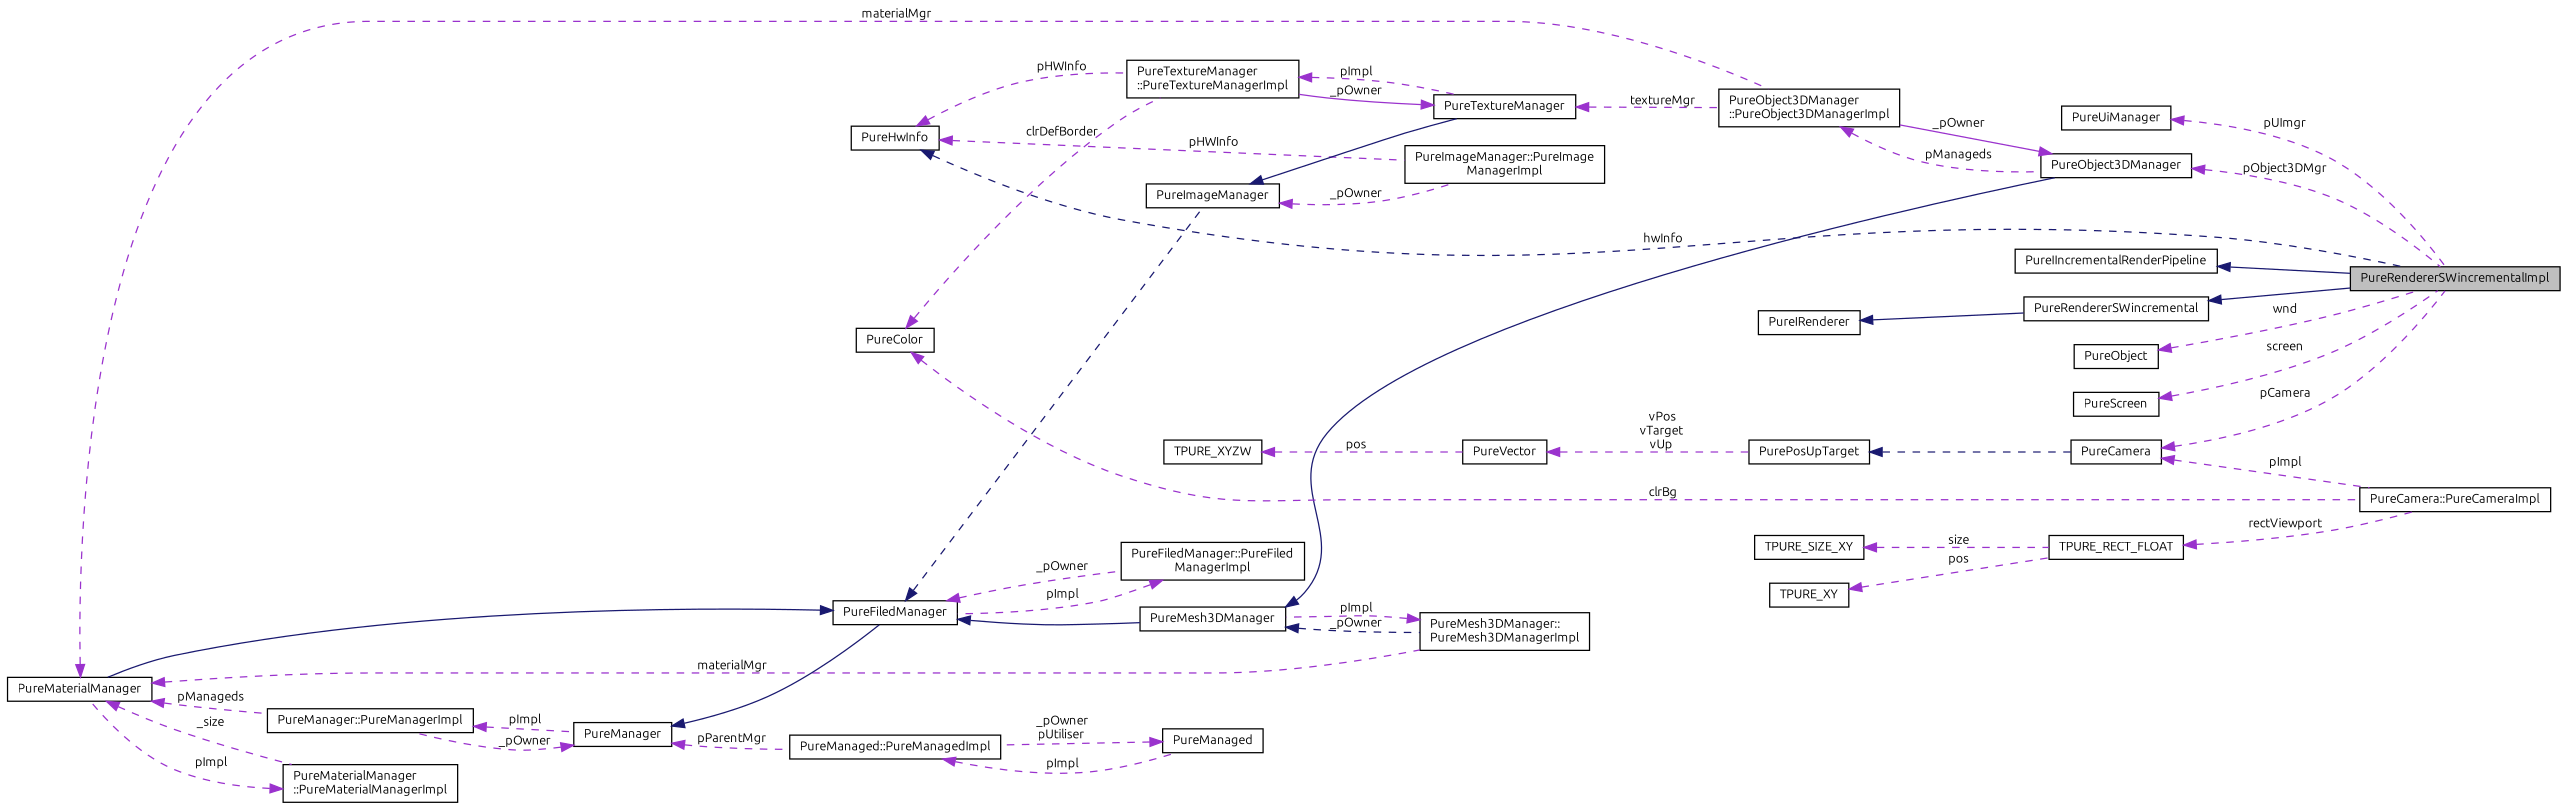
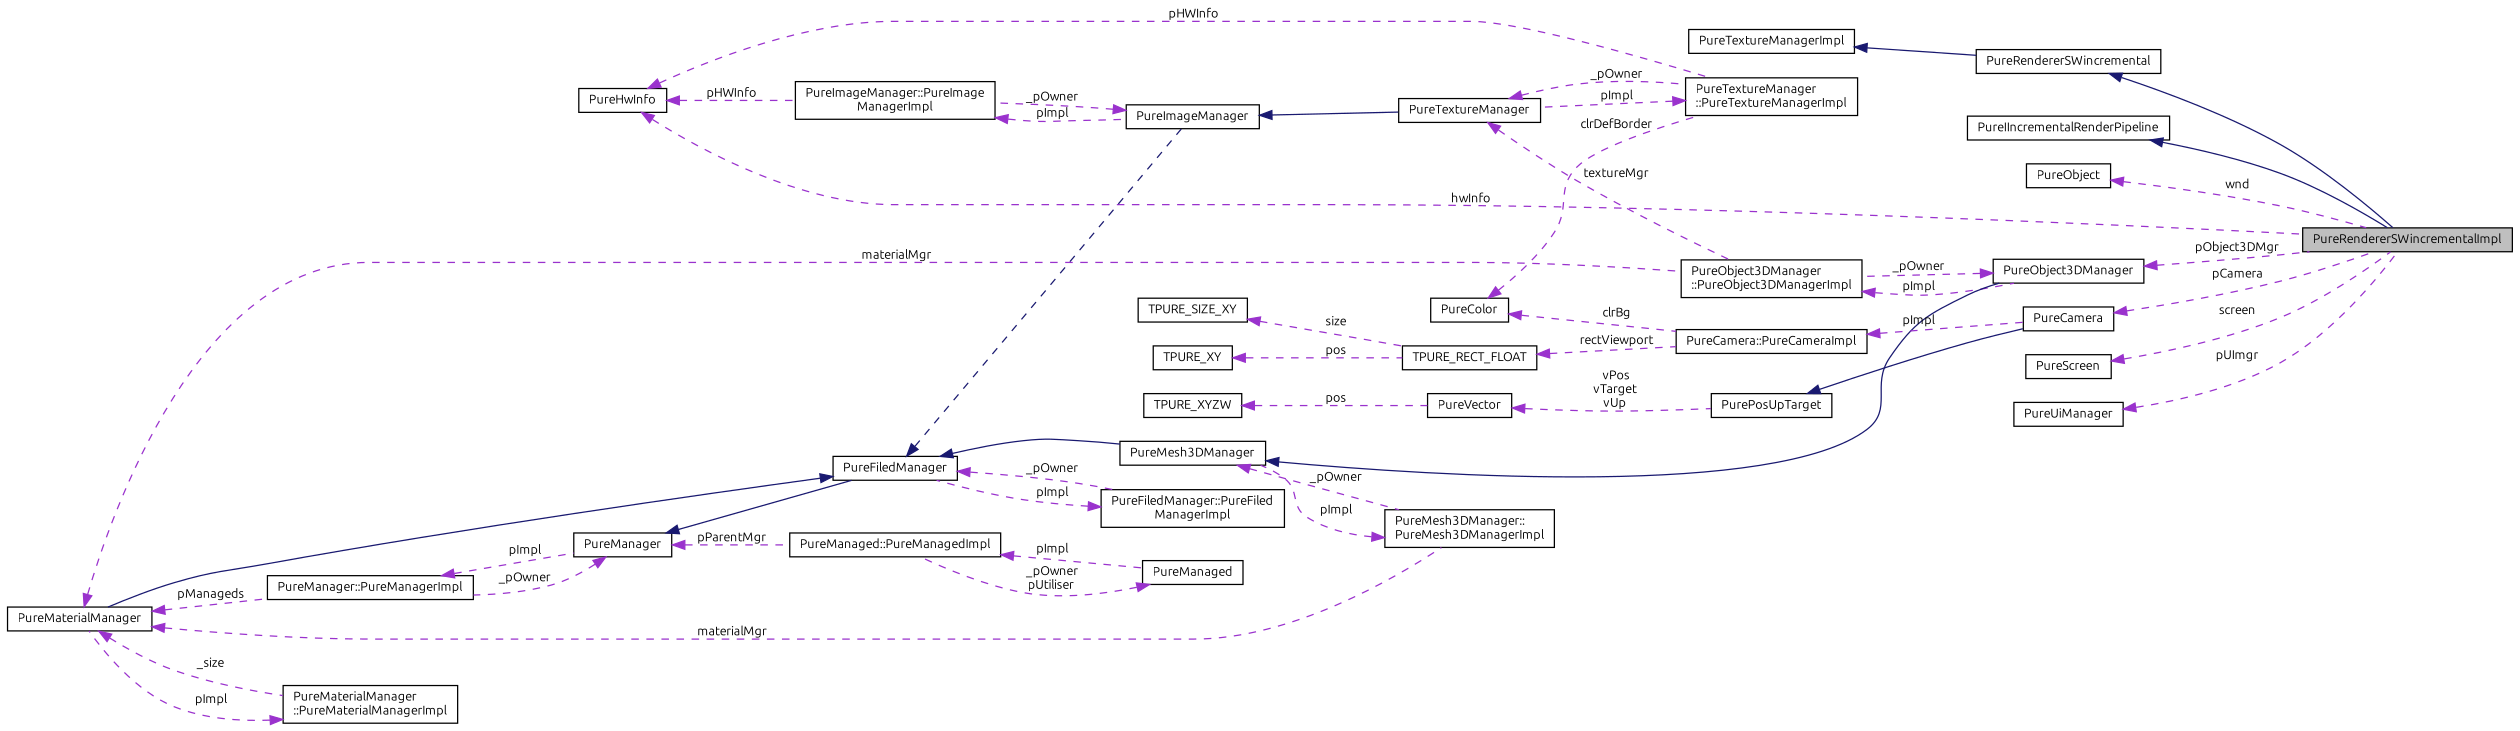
edge "PureTextureManager ::PureTextureManagerImpl" -> "PureTextureManager": style solid -> dashed
edge "PureImageManager" -> "PureImageManager::PureImage ManagerImpl": added, label "pImpl"
edge "PureObject3DManager ::PureObject3DManagerImpl" -> "PureObject3DManager": style solid -> dashed
edge "PureObject3DManager" -> "PureObject3DManager ::PureObject3DManagerImpl": label " pManageds" -> " pImpl"
edge "PureRendererSWincrementalImpl" -> "PureHwInfo": color midnightblue -> darkorchid3
node "PureIRenderer": label "PureIRenderer" -> "PureTextureManagerImpl"
edge "PureCamera" -> "PurePosUpTarget": style dashed -> solid
edge "PureCamera::PureCameraImpl" -> "PureCamera": reversed
edge "PureMesh3DManager:: PureMesh3DManagerImpl" -> "PureMesh3DManager": color midnightblue -> darkorchid3
